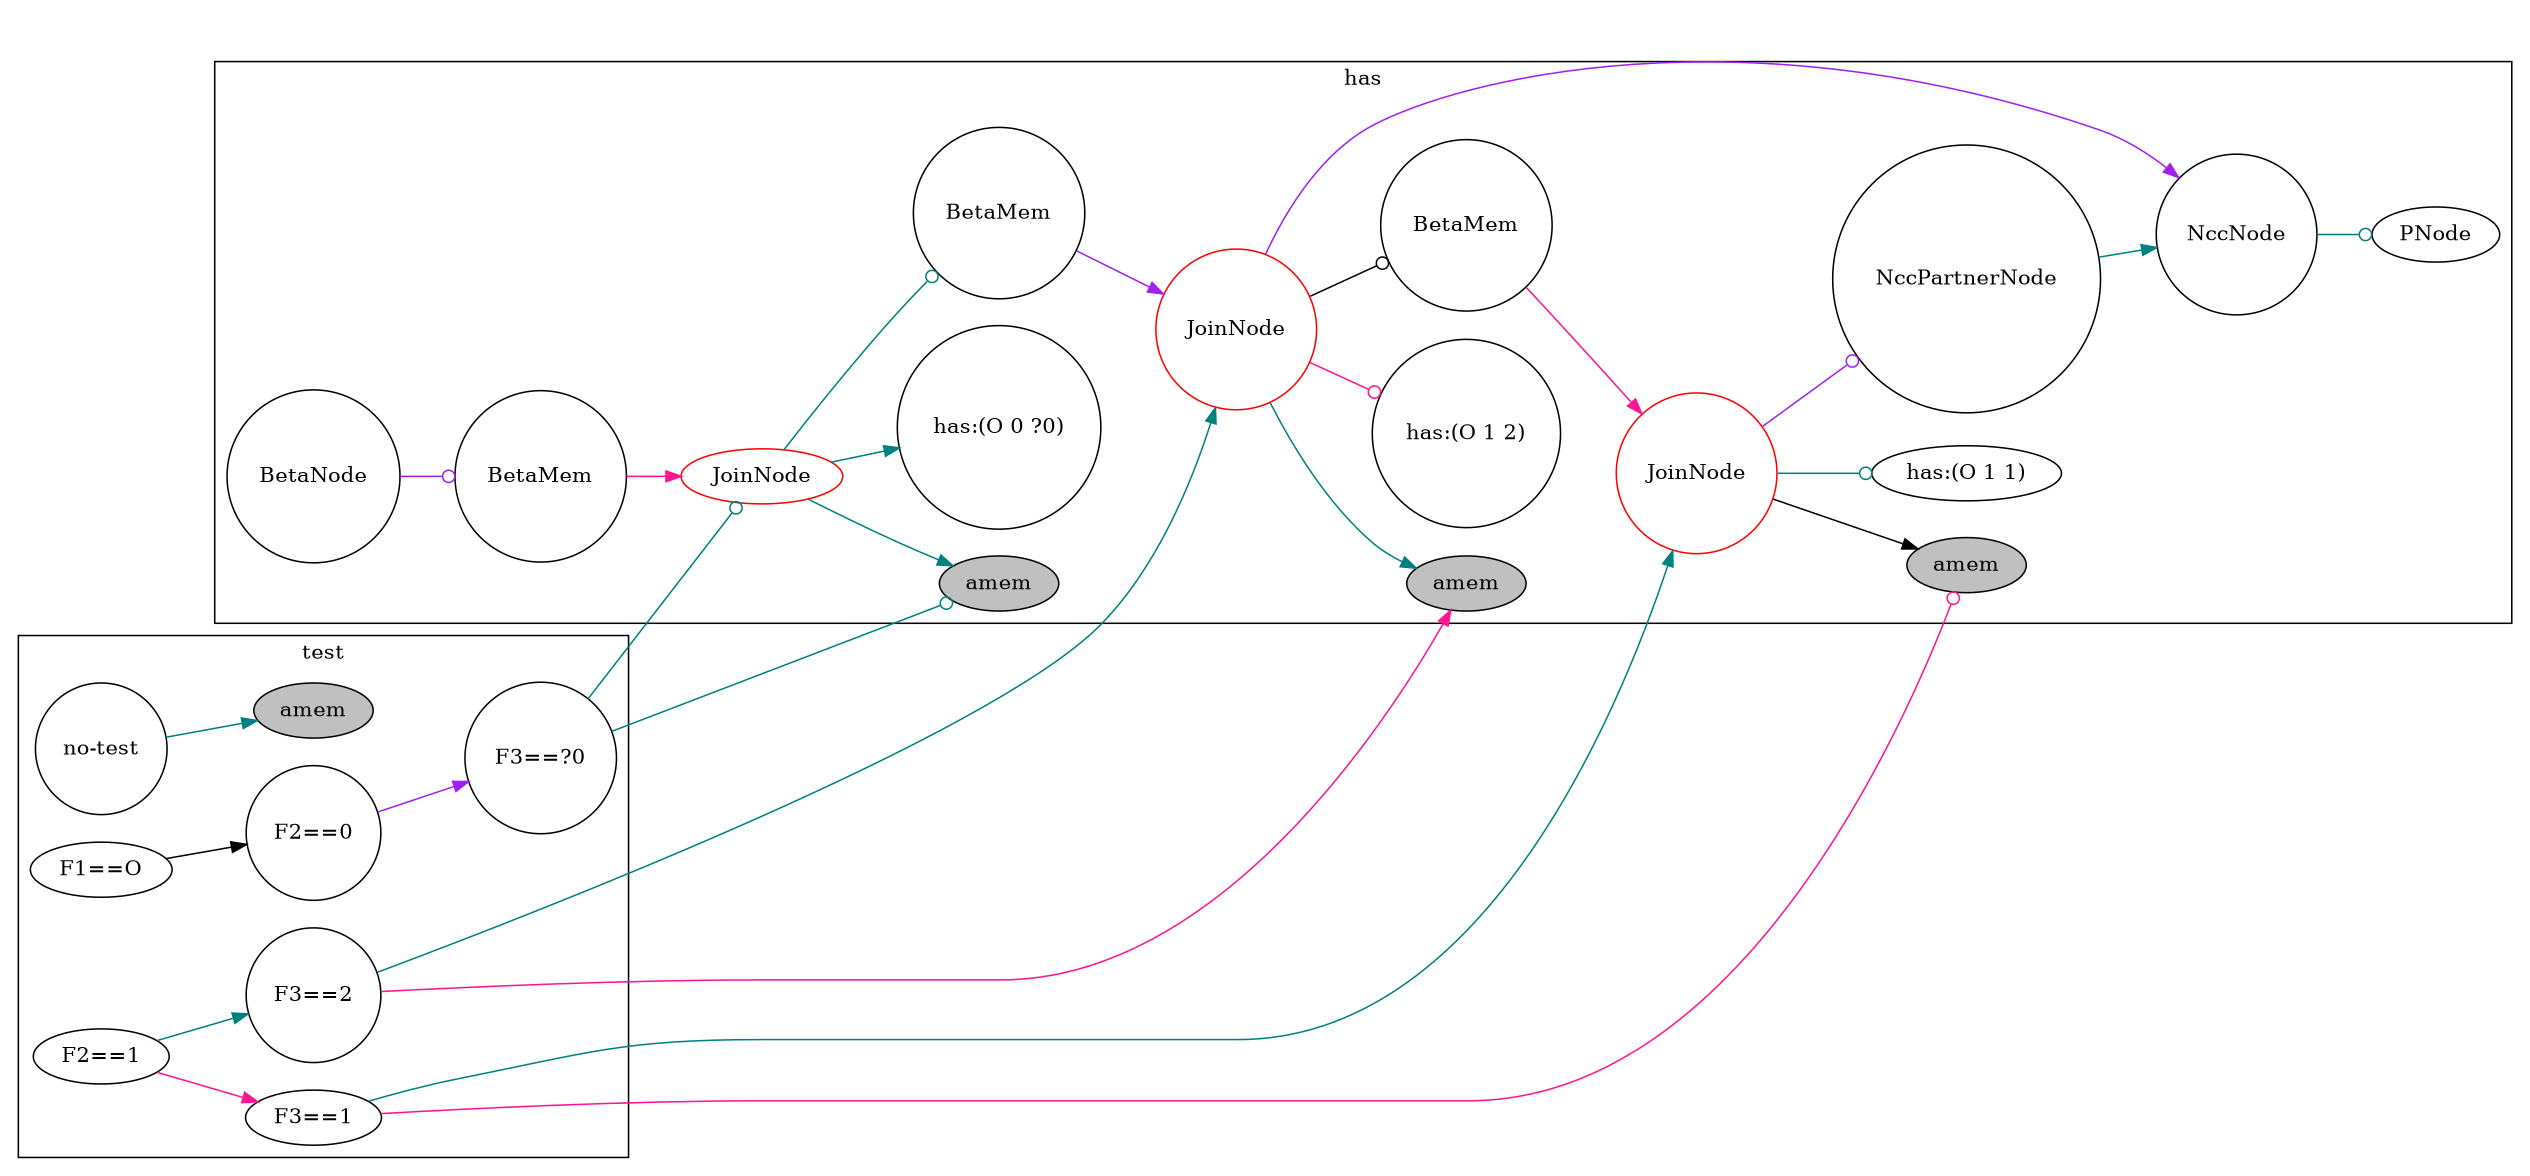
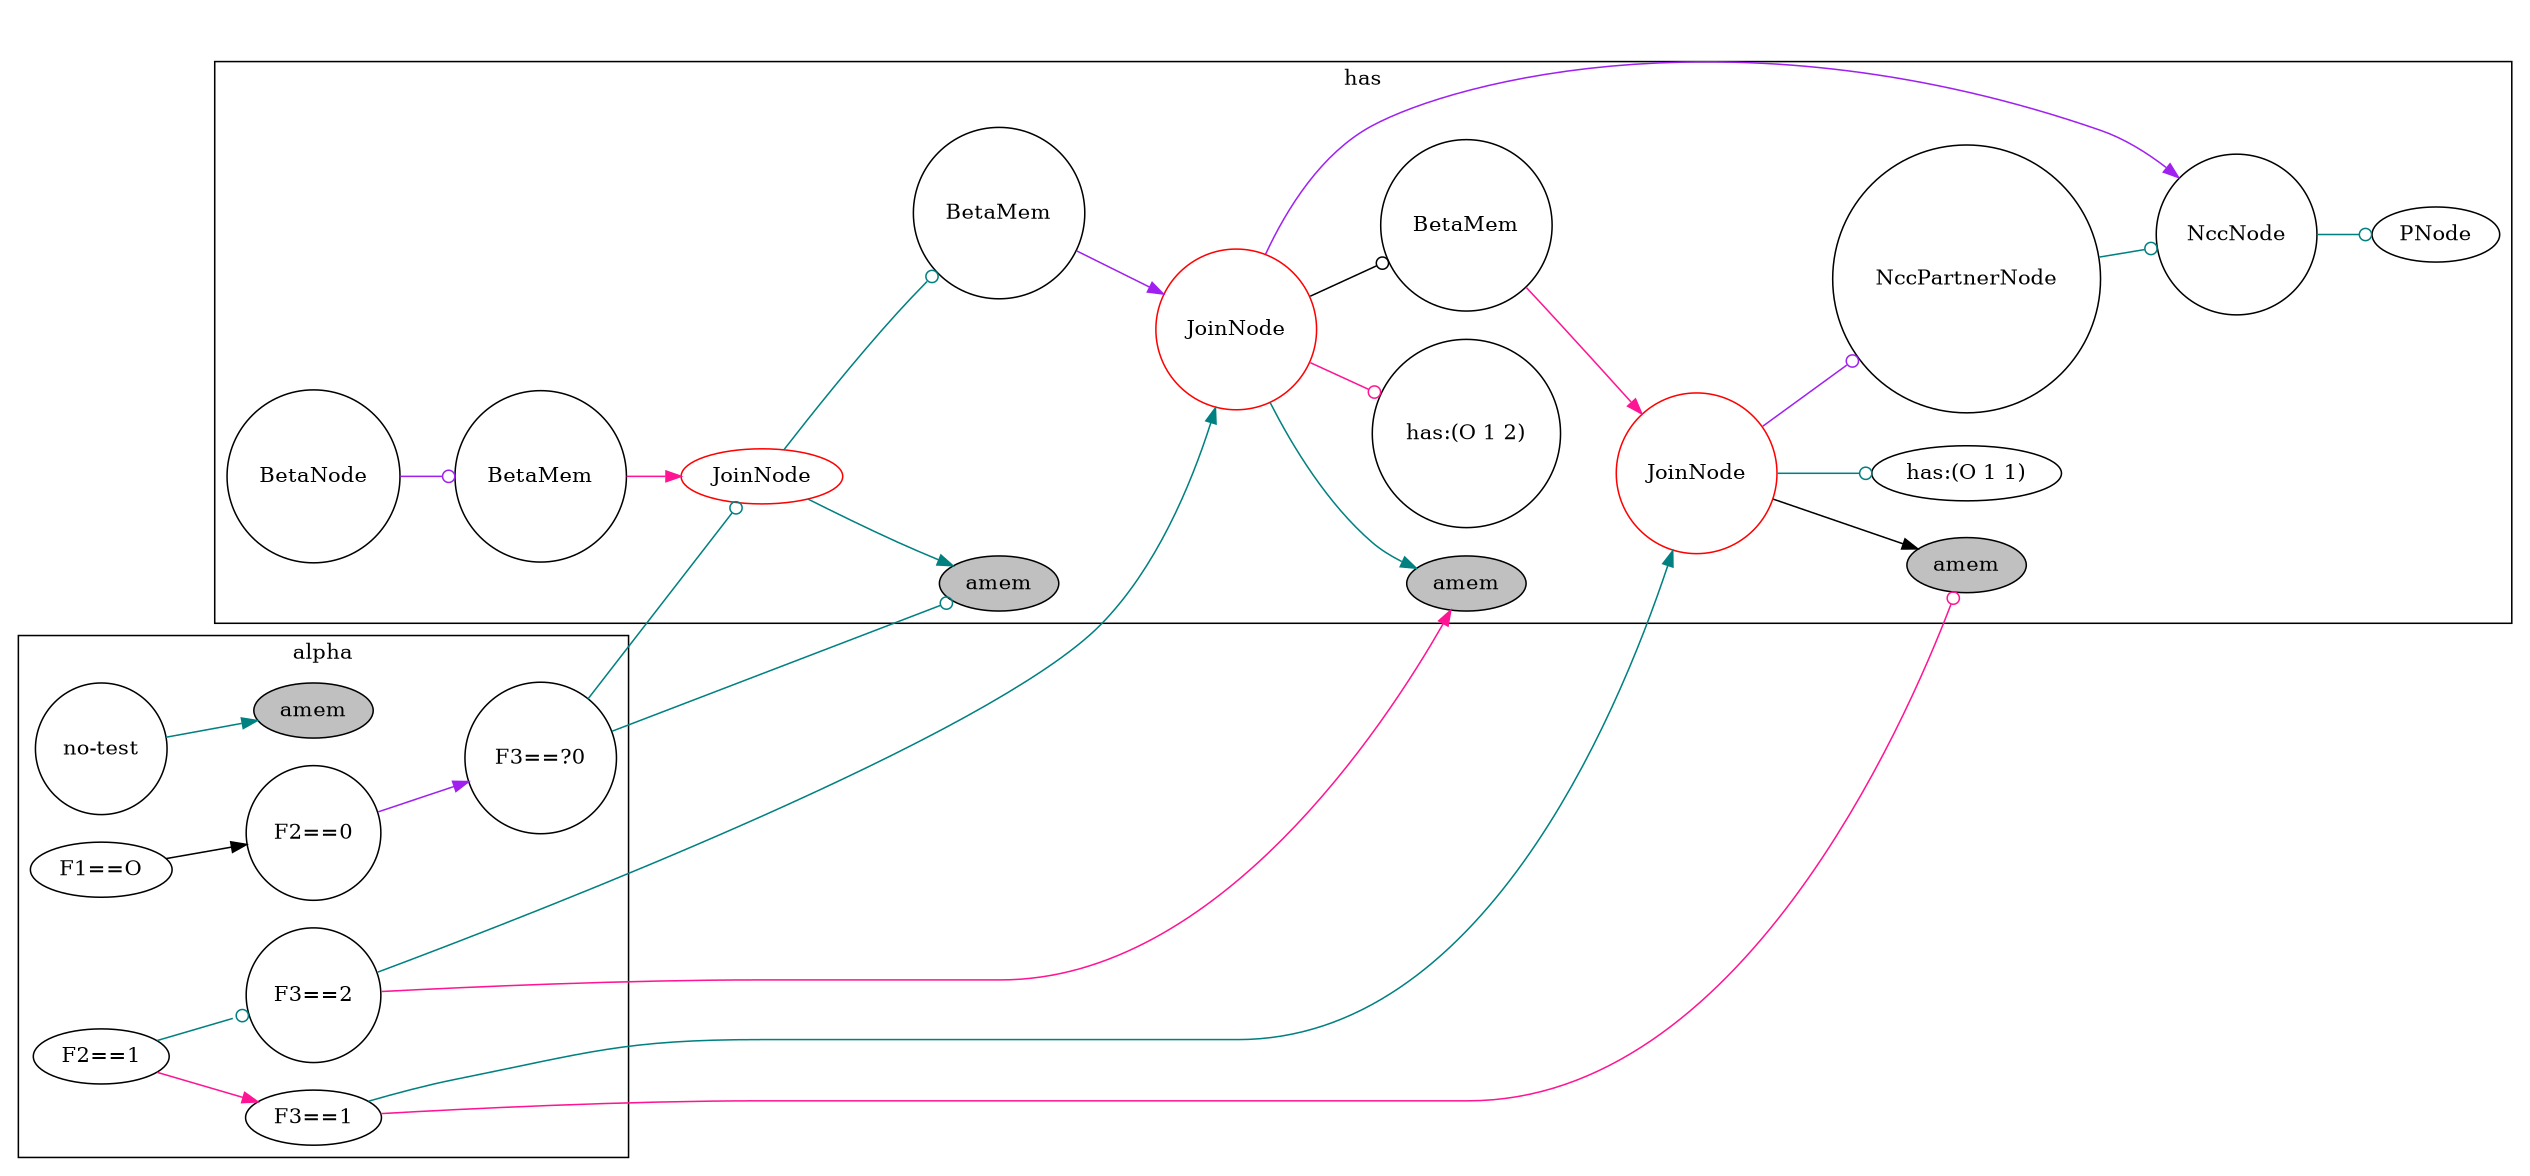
edge "NccPartnerNode" -> "NccNode": arrowhead normal -> odot
node "has:(O 0 ?0)": removed
cluster "test": label "test" -> "alpha"
edge "F2==1" -> "F3==2": arrowhead normal -> odot
